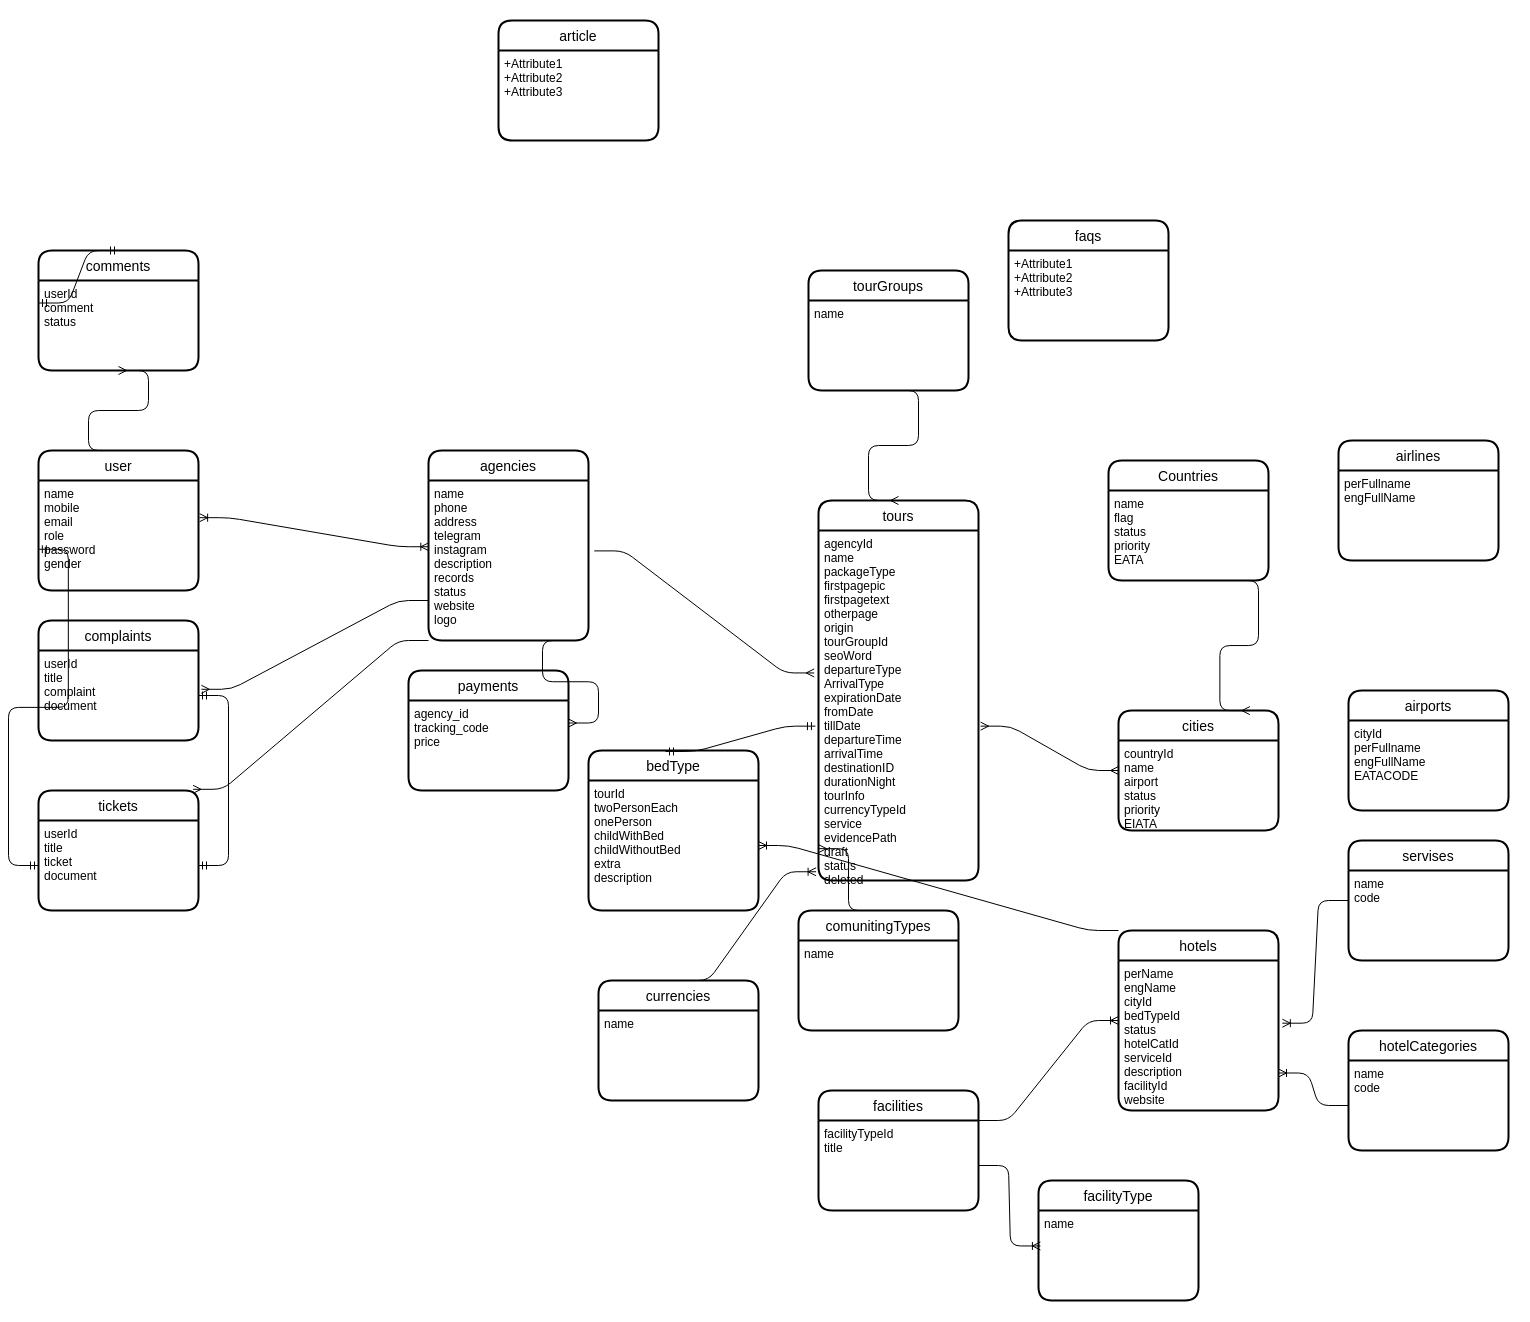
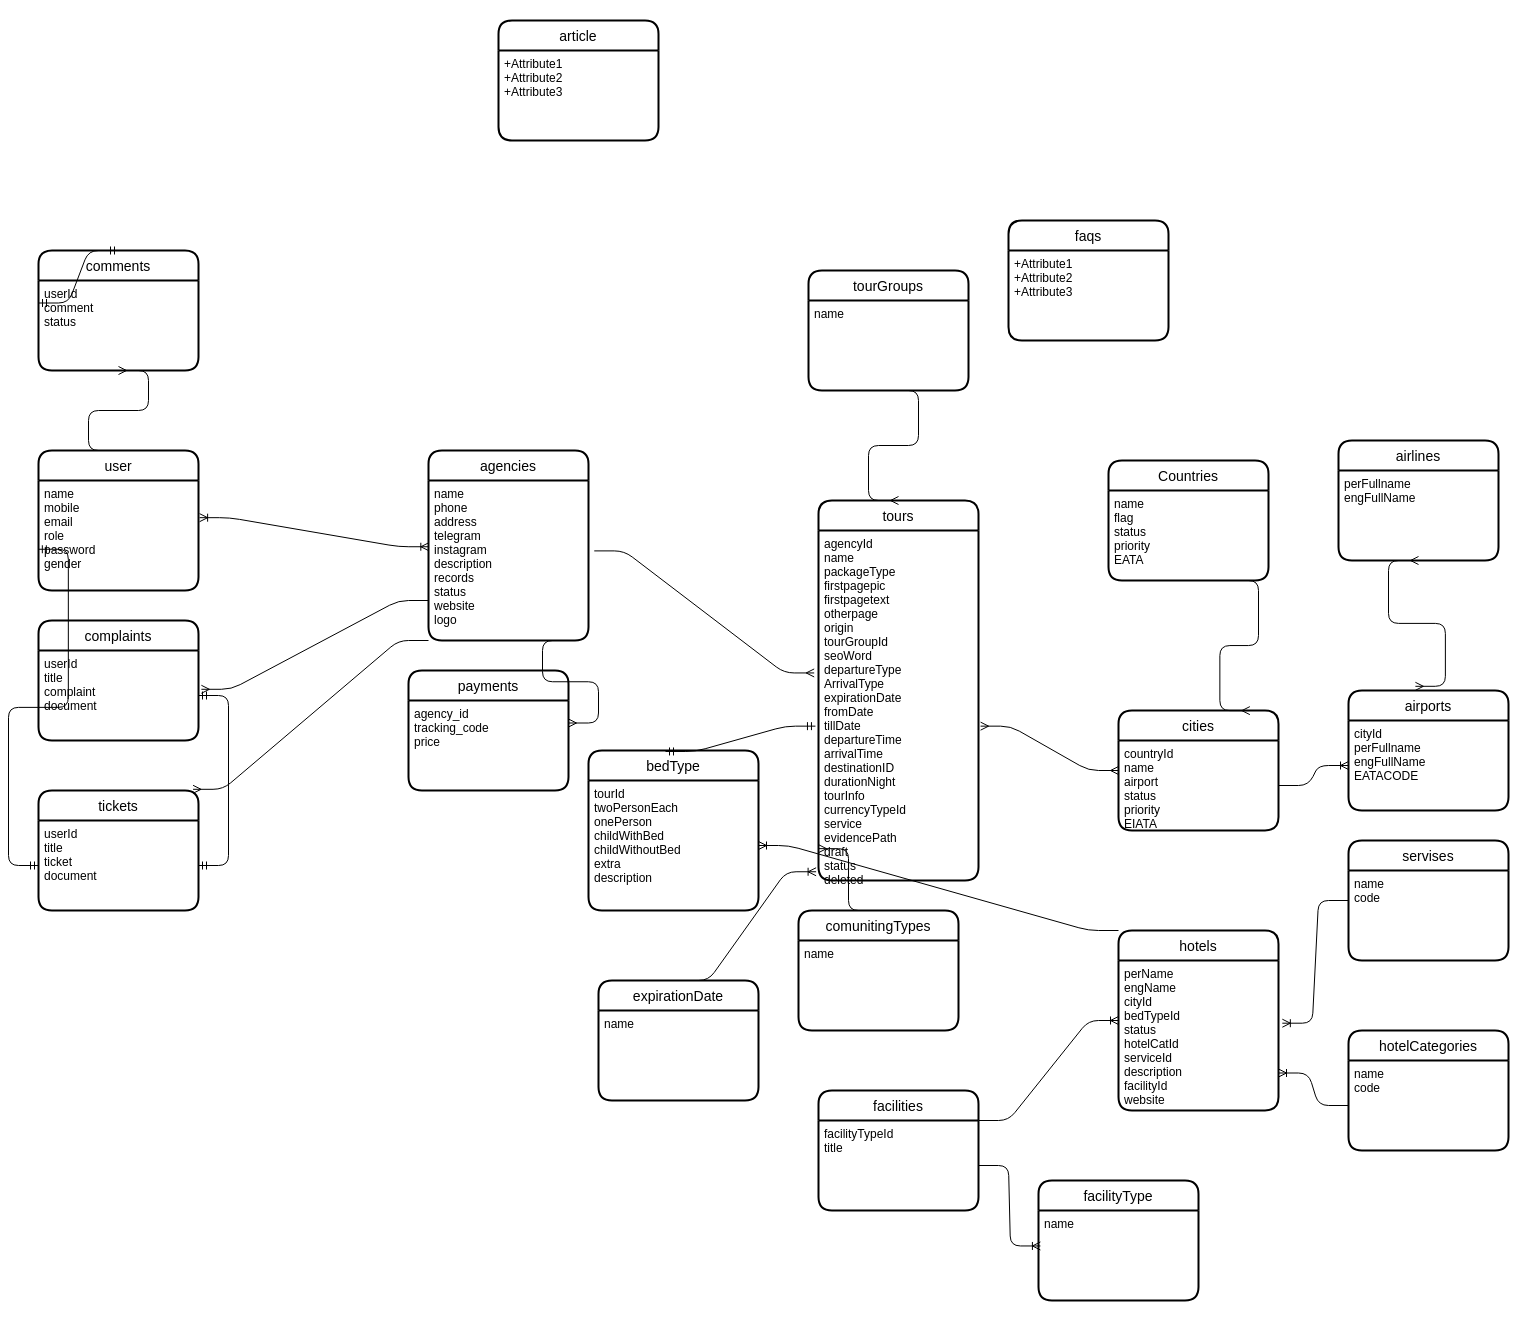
edge "perFullname engFullName" -- "airports": added
edge "countryId name airport status priority EIATA" -> "cityId perFullname engFullName EATACODE": added
node "currencies": label "currencies" -> "expirationDate"
